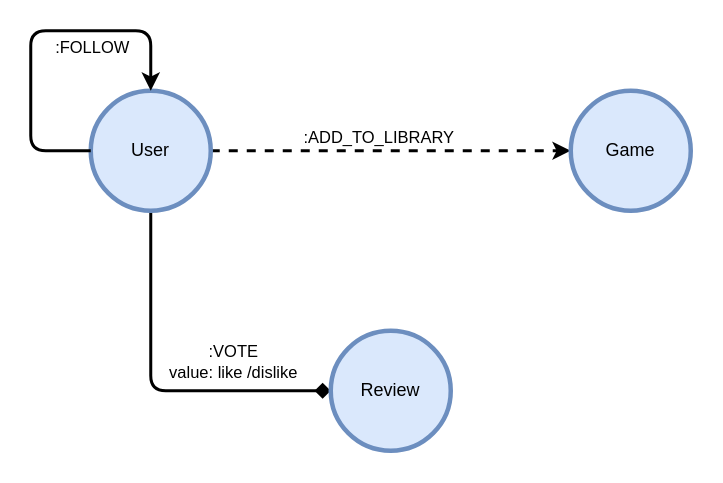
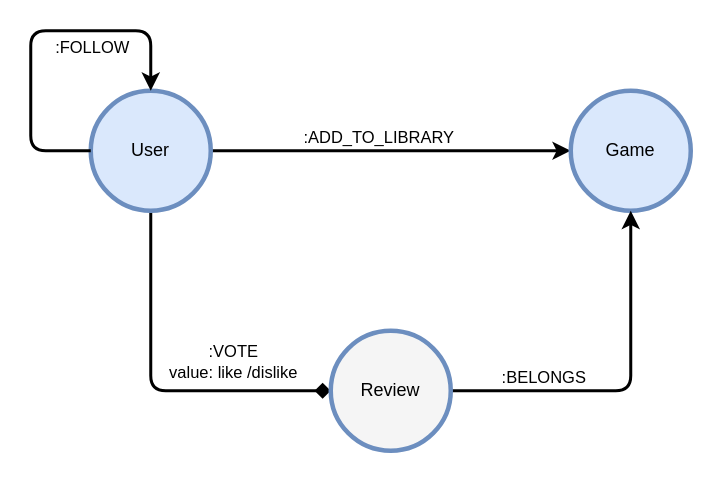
edge "User" -> "Game": style dashed -> solid
edge "Review" -> "Game": added, label ":BELONGS"
node "Review": fillcolor #dae8fc -> #f5f5f5
